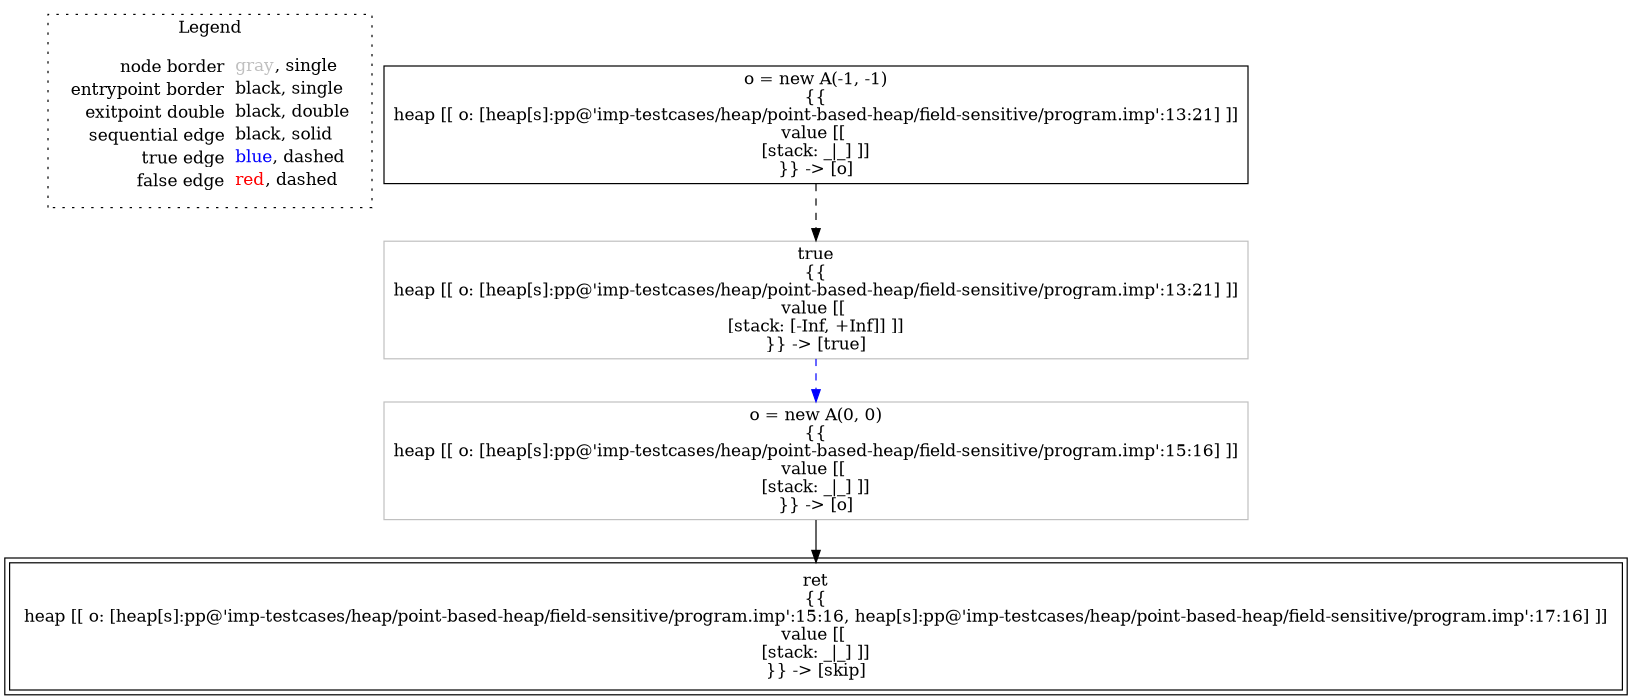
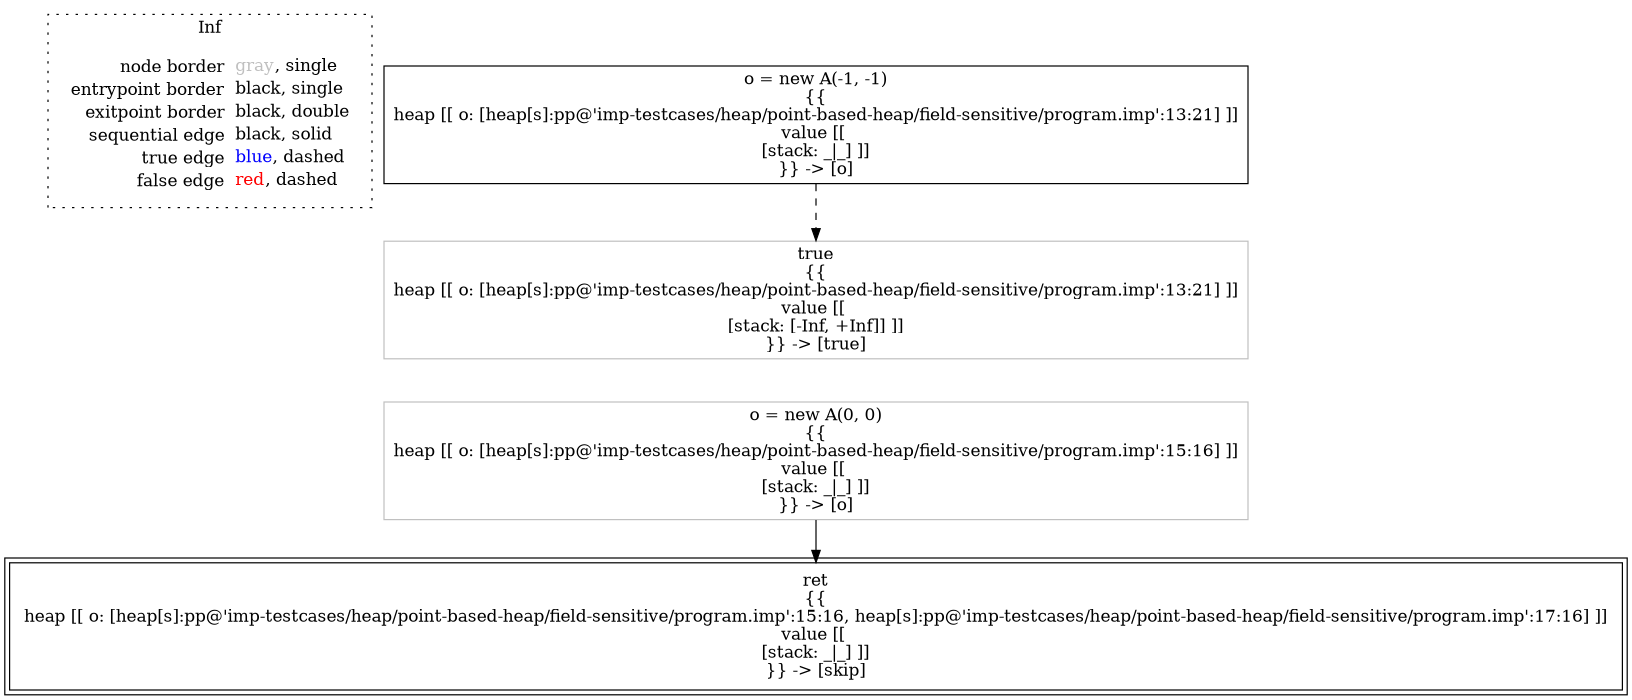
cluster "Legend": label "Legend" -> "Inf"
node "node border": text "exitpoint double" -> "exitpoint border"
edge "true" -> "o = new A(0, 0)": removed
